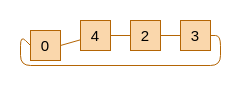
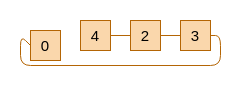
edge "4" -- "0": removed
